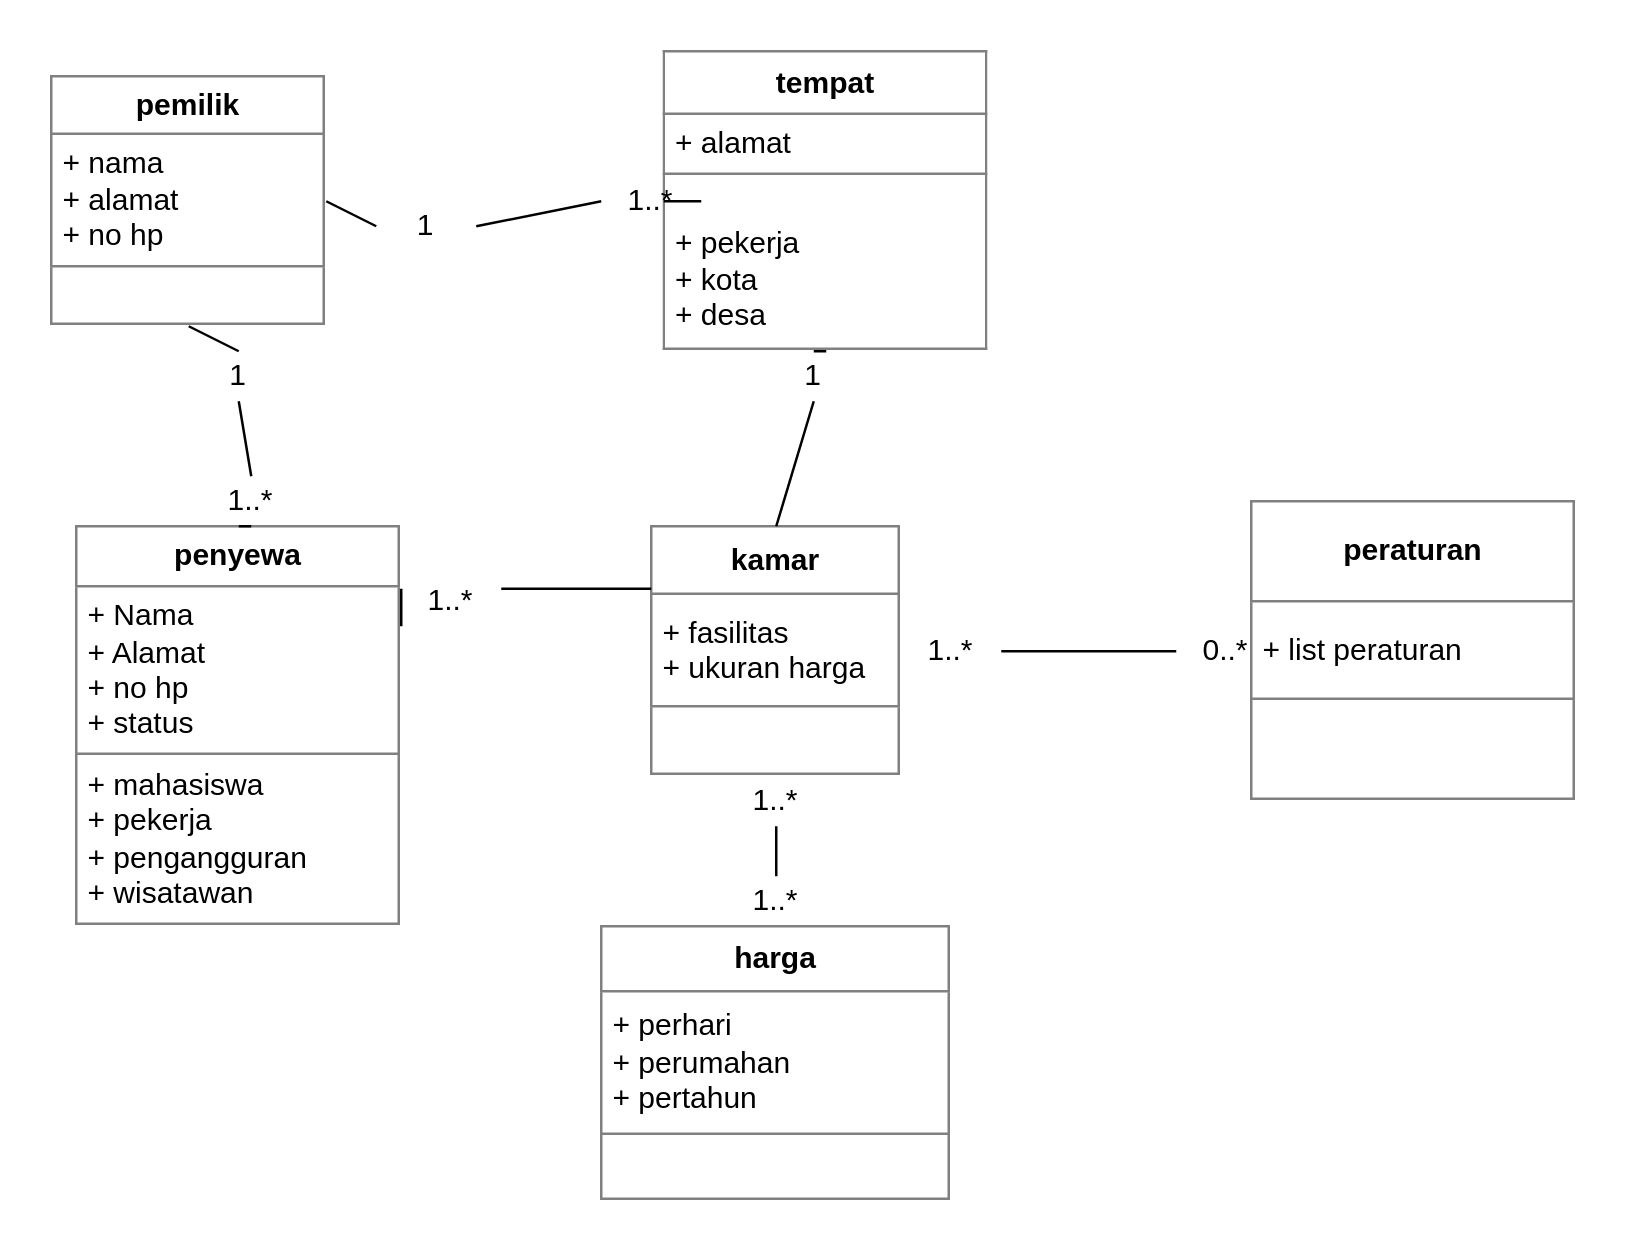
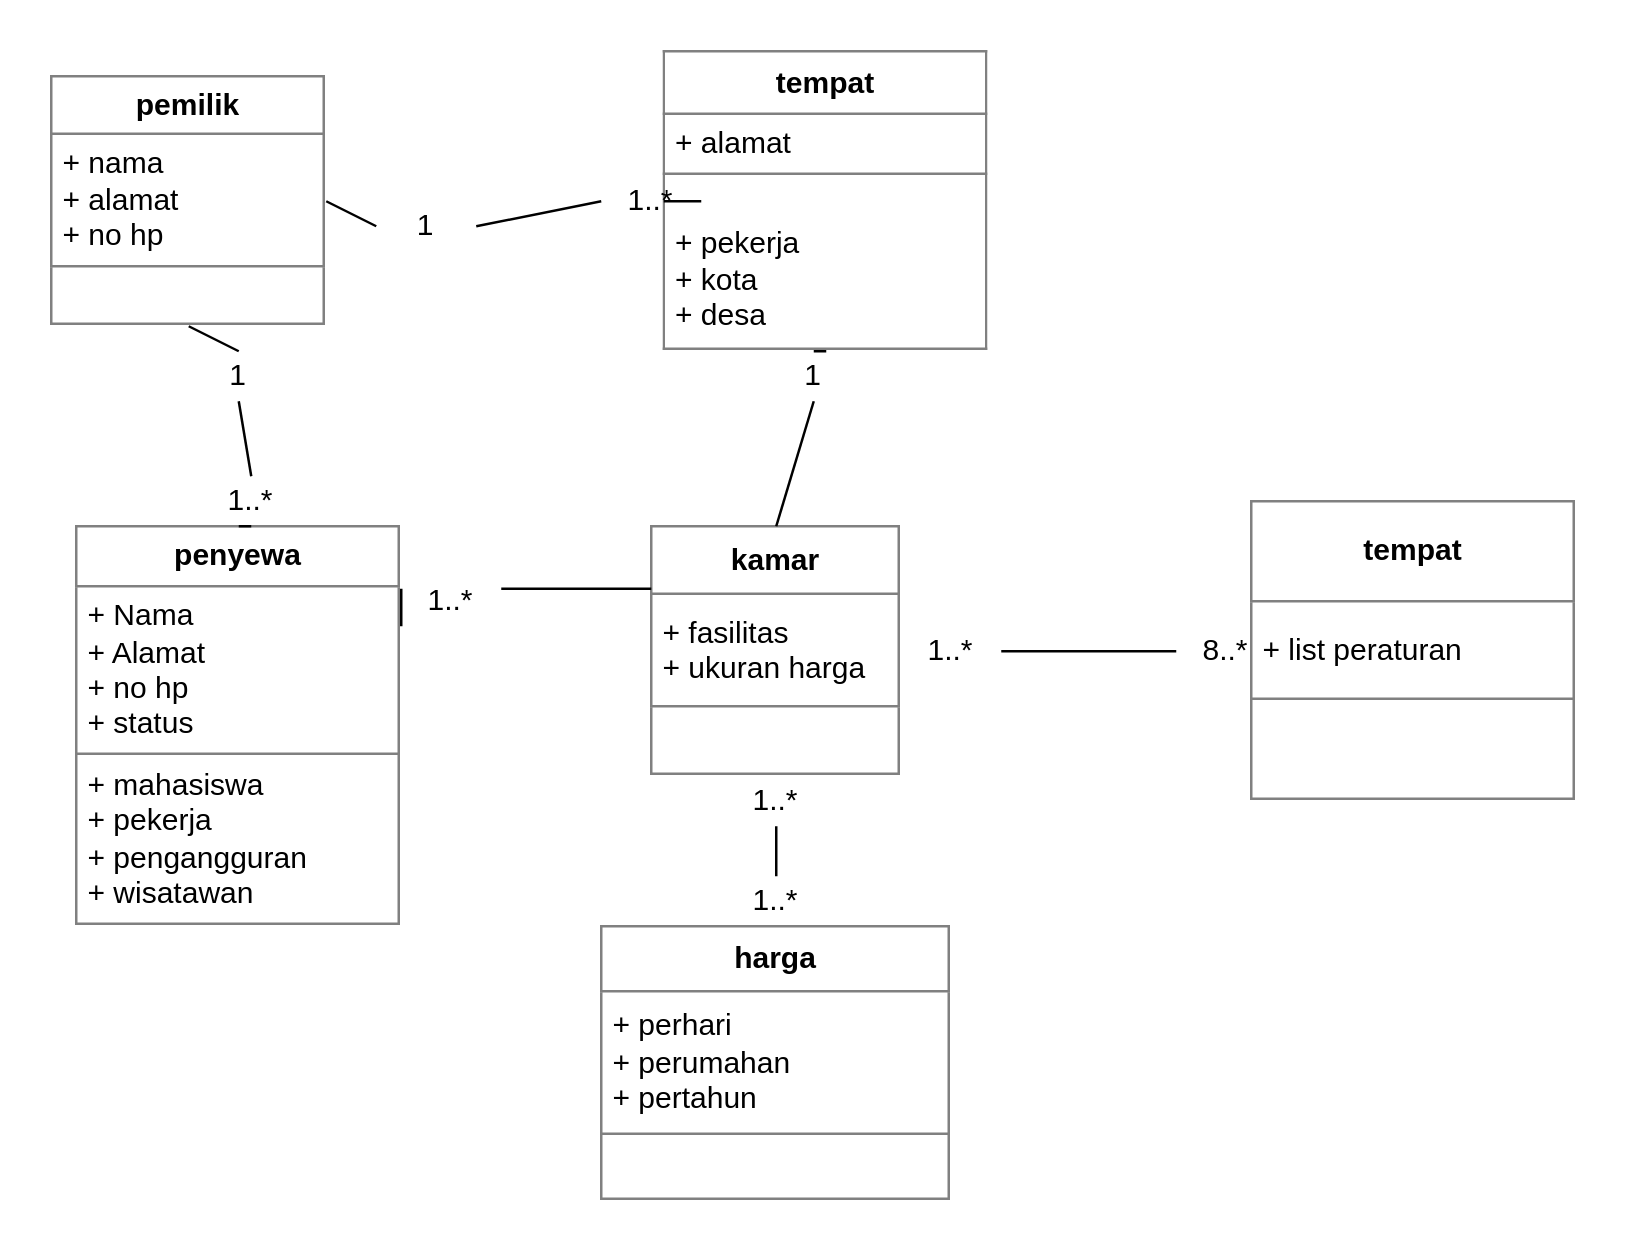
node "peraturan + list peraturan": label "peraturan + list peraturan" -> "tempat + list peraturan"
node "0..*": label "0..*" -> "8..*"
